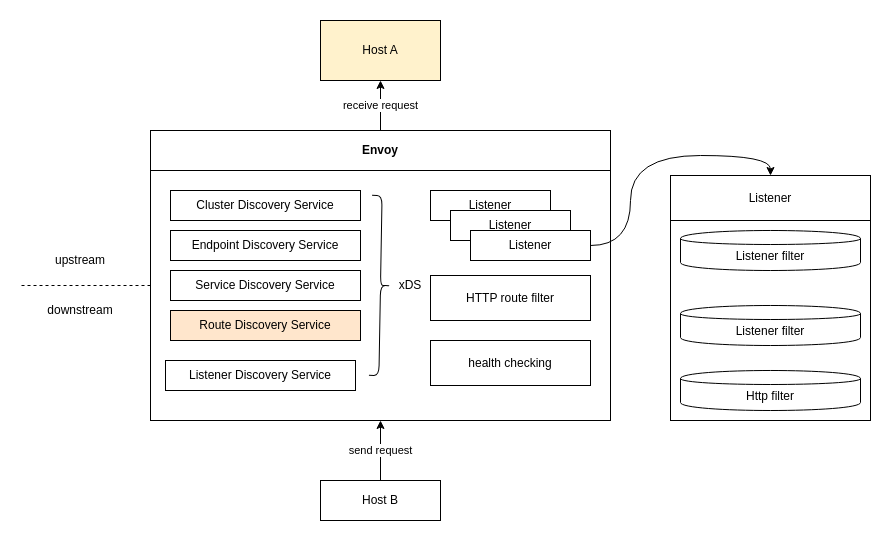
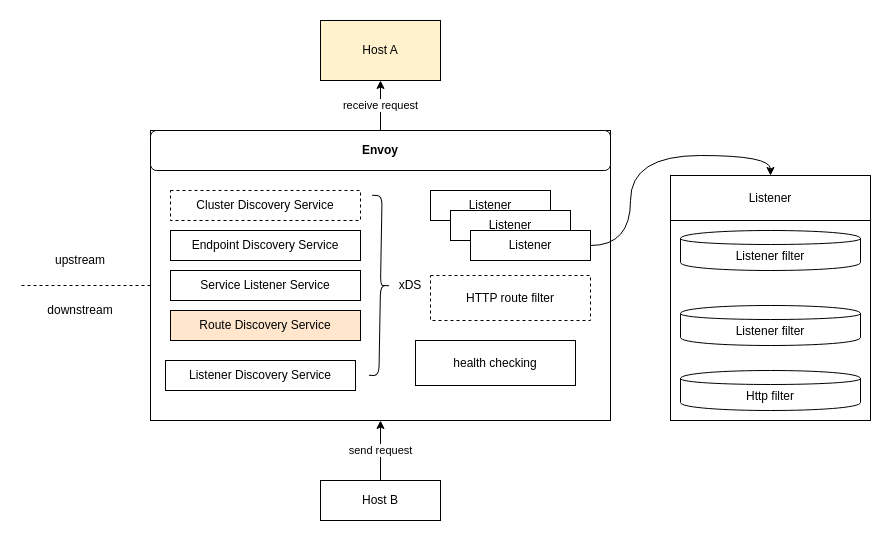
node "Envoy": shape rectangle -> rounded rectangle
node "Cluster Discovery Service": style solid -> dashed
node "Service Discovery Service": label "Service Discovery Service" -> "Service Listener Service"
node "HTTP route filter": style solid -> dashed
node "health checking": moved (511, 363) -> (496, 363)
